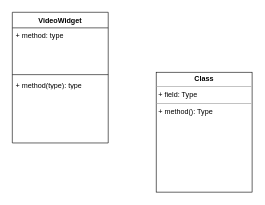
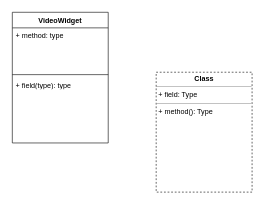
node "+ method(type): type": label "+ method(type): type" -> "+ field(type): type"
node "Class + field: Type + method(): Type": style solid -> dashed
